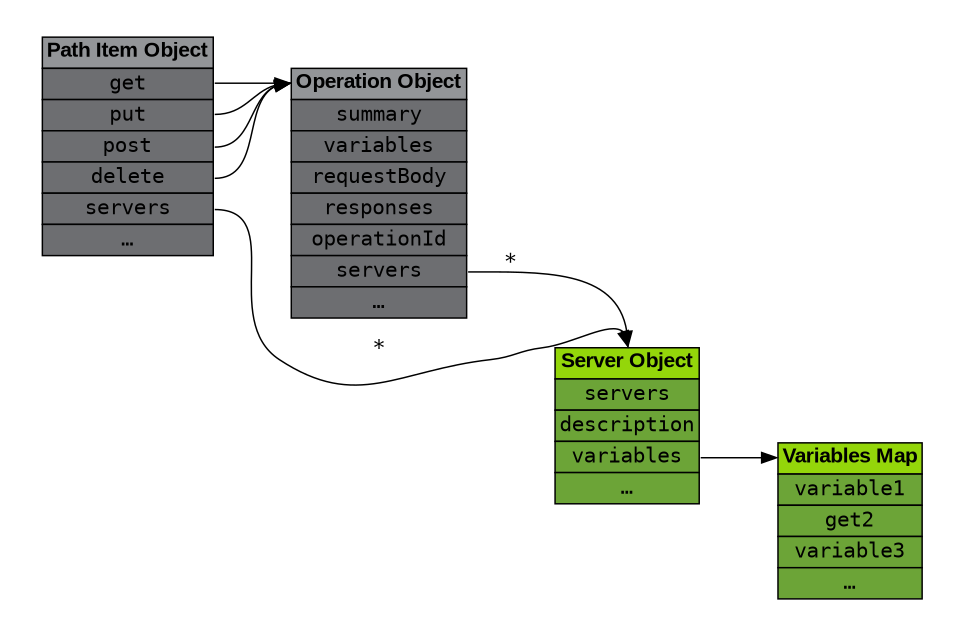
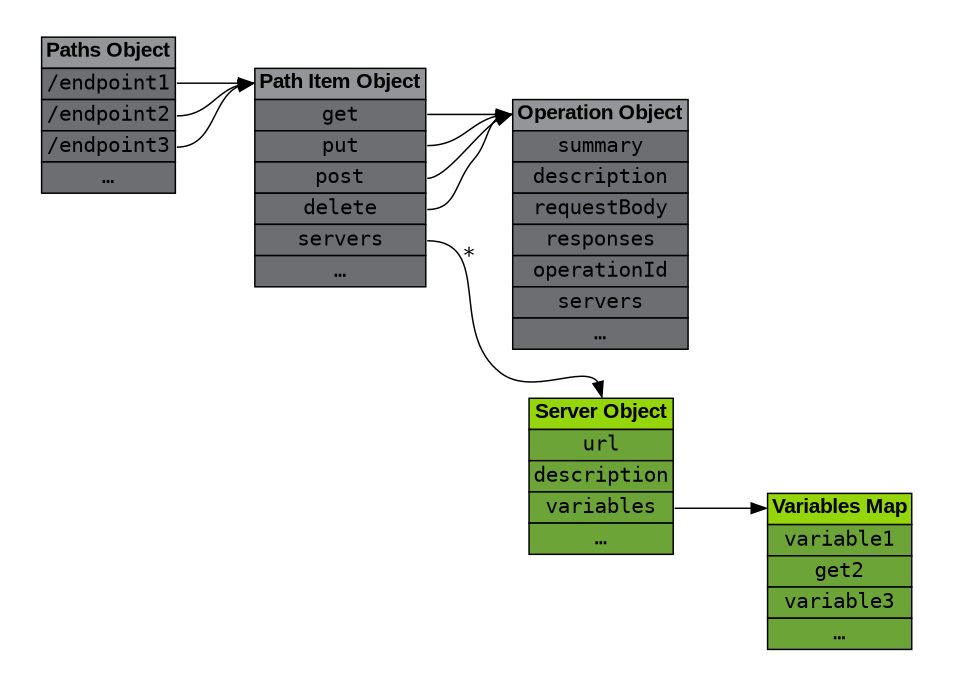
node "Paths Object": added
node "Operation Object": text "variables" -> "description"
edge "Operation Object" -> "Server Object": removed, label "*"
node "Server Object": text "servers" -> "url"
